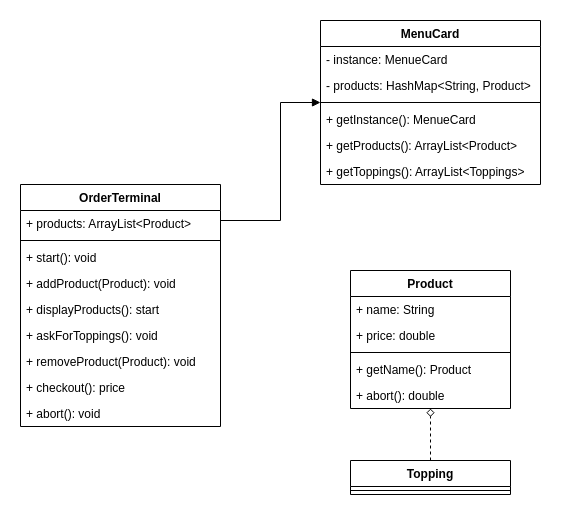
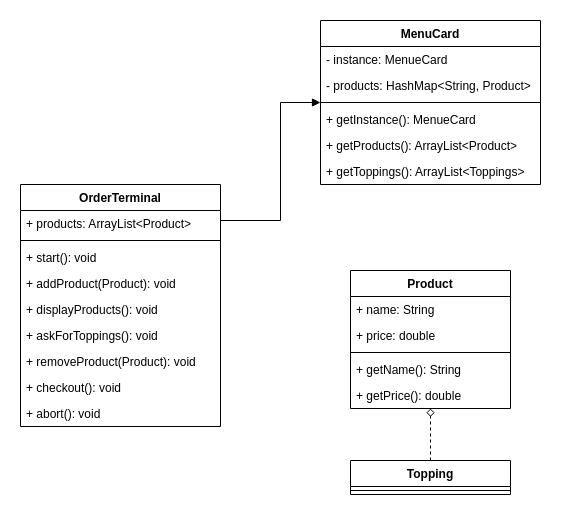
node "+ displayProducts(): start": label "+ displayProducts(): start" -> "+ displayProducts(): void"
node "+ getName(): Product": label "+ getName(): Product" -> "+ getName(): String"
node "+ checkout(): price": label "+ checkout(): price" -> "+ checkout(): void"
node "+ abort(): double": label "+ abort(): double" -> "+ getPrice(): double"
